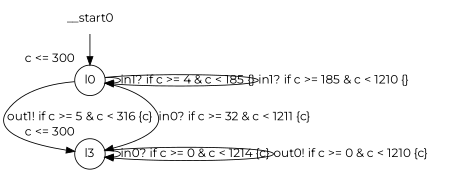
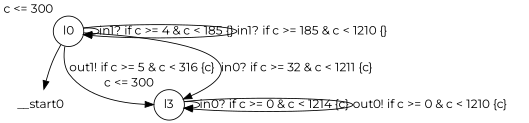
edge "__start0" -> "l0 c <= 300": reversed
